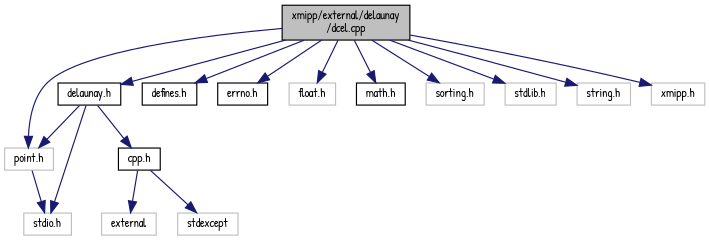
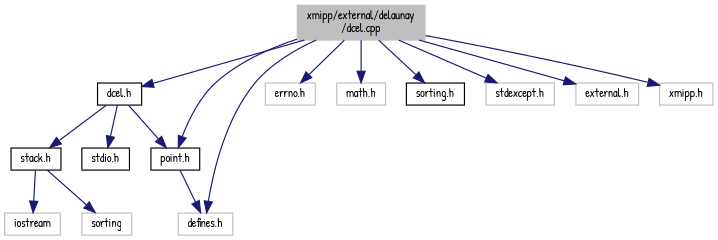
node "xmipp/external/delaunay /dcel.cpp": color black -> grey75
node "delaunay.h": label "delaunay.h" -> "dcel.h"
node "defines.h": color black -> grey75
node "errno.h": color black -> grey75
node "float.h": removed
node "math.h": color black -> grey75
node "sorting.h": color grey75 -> black
node "stdlib.h": label "stdlib.h" -> "stdexcept.h"
node "string.h": label "string.h" -> "external.h"
node "point.h": color grey75 -> black
node "cpp.h": label "cpp.h" -> "stack.h"
edge "point.h" -> "stdio.h": now "point.h" -> "defines.h"
node "stdio.h": color grey75 -> black
node "external": label "external" -> "iostream"
node "stdexcept": label "stdexcept" -> "sorting"
